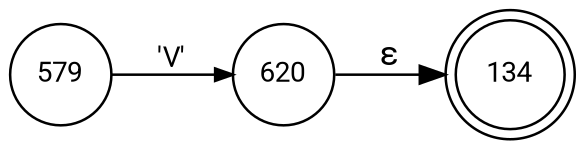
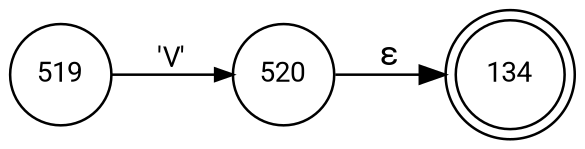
node "579": label "579" -> "519"
node "620": label "620" -> "520"
